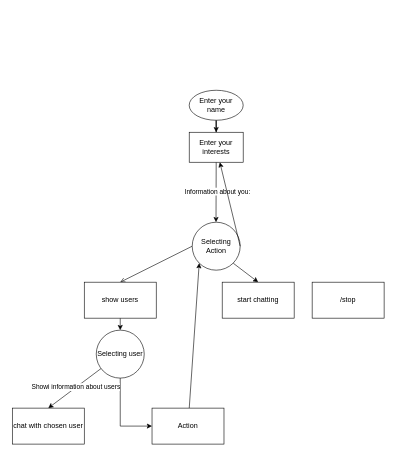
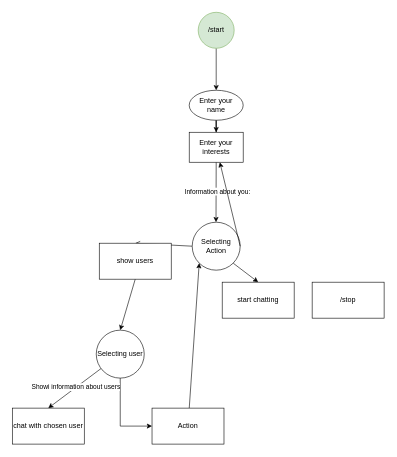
node "/start": added
edge "/start" -> "Enter your name": added
node "show users": moved (120, 300) -> (135, 261)
